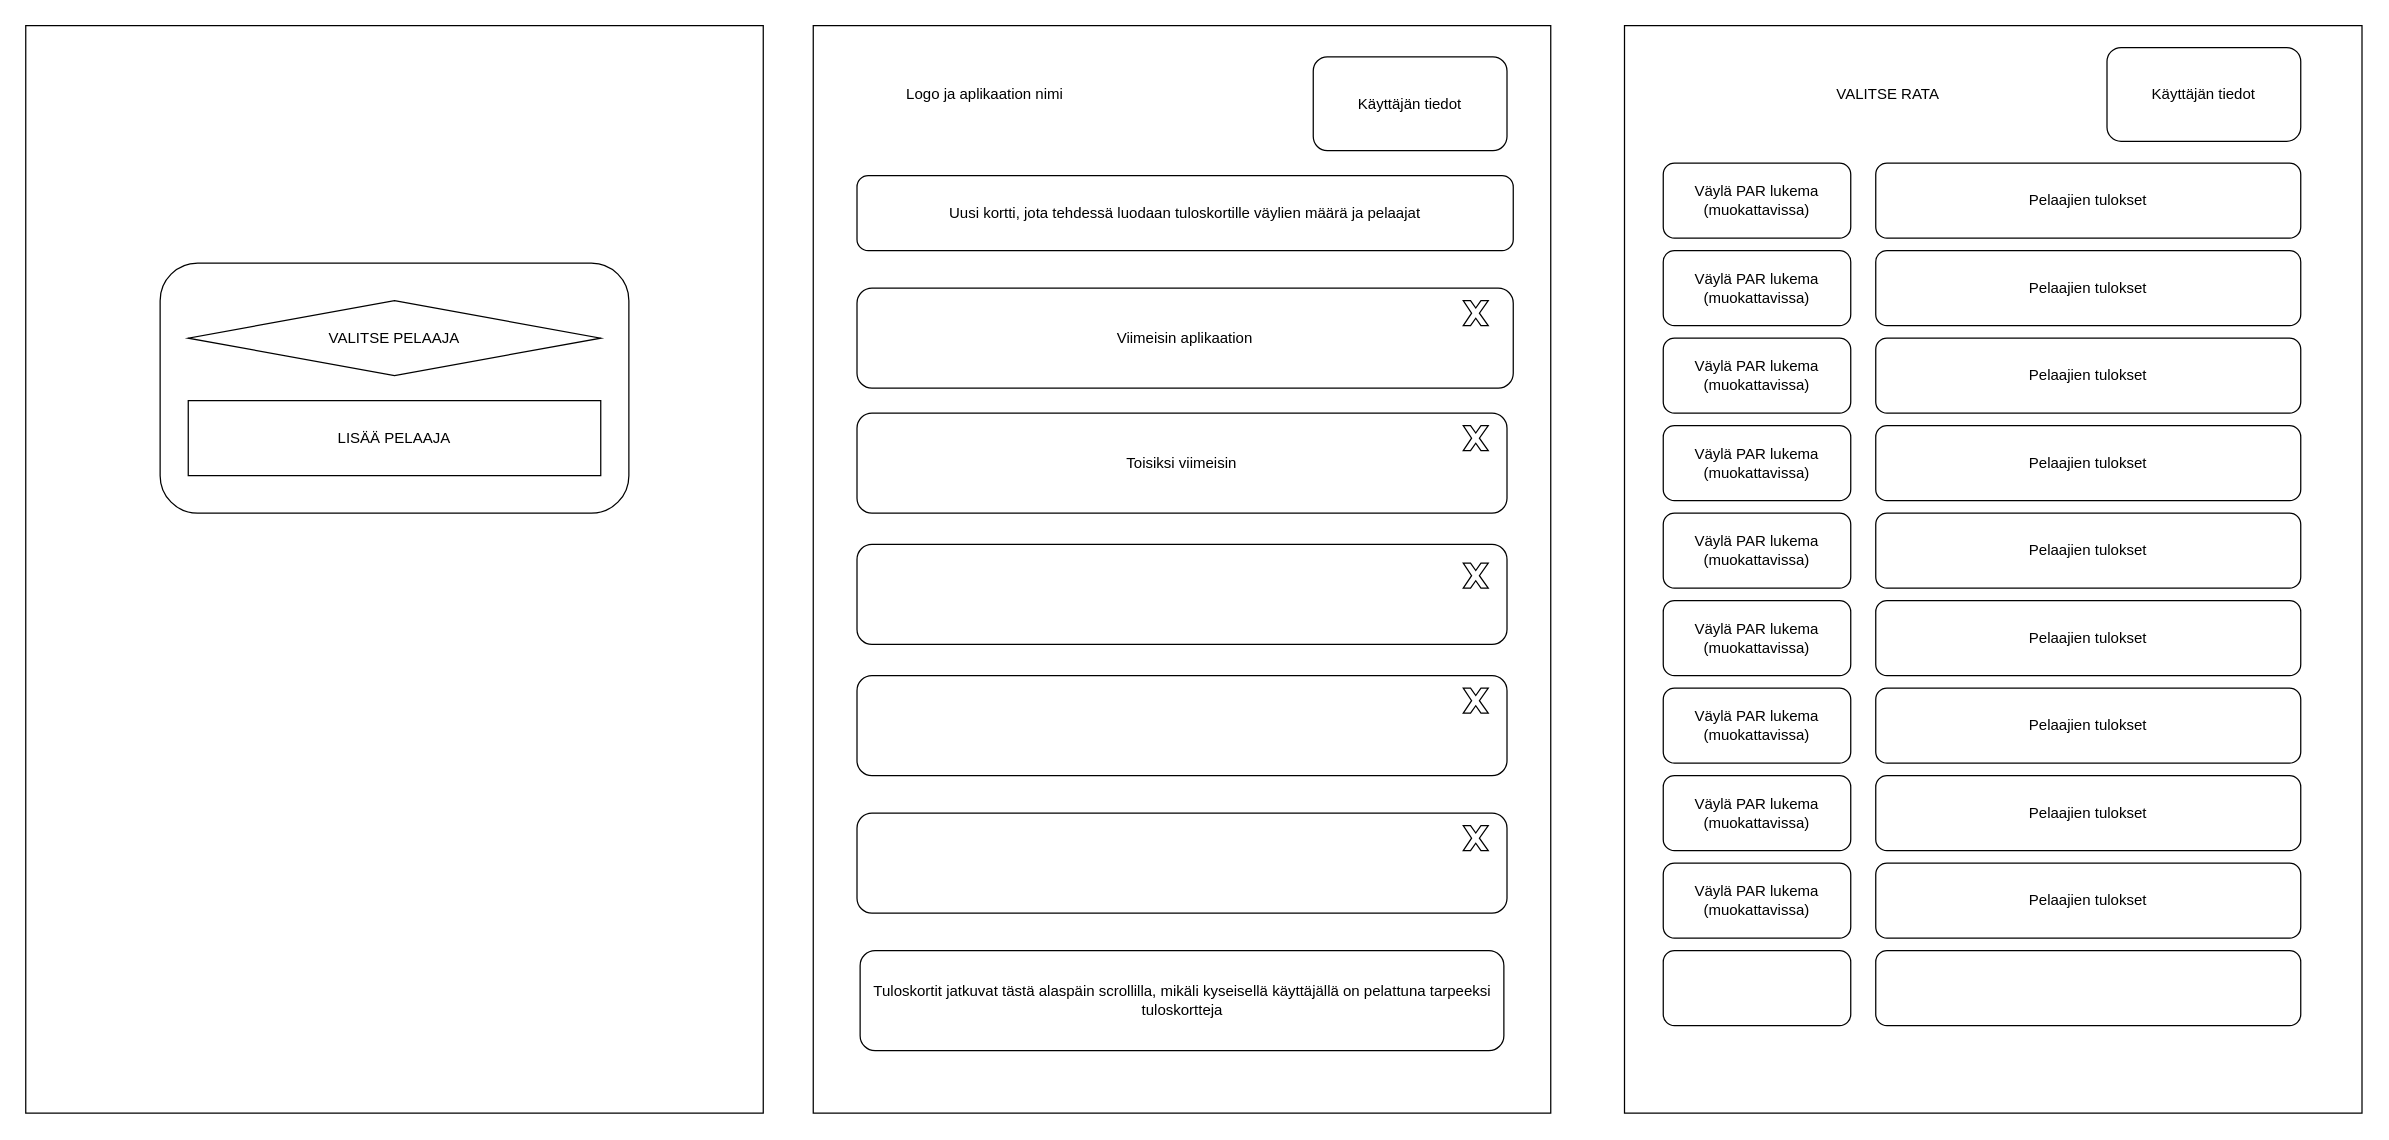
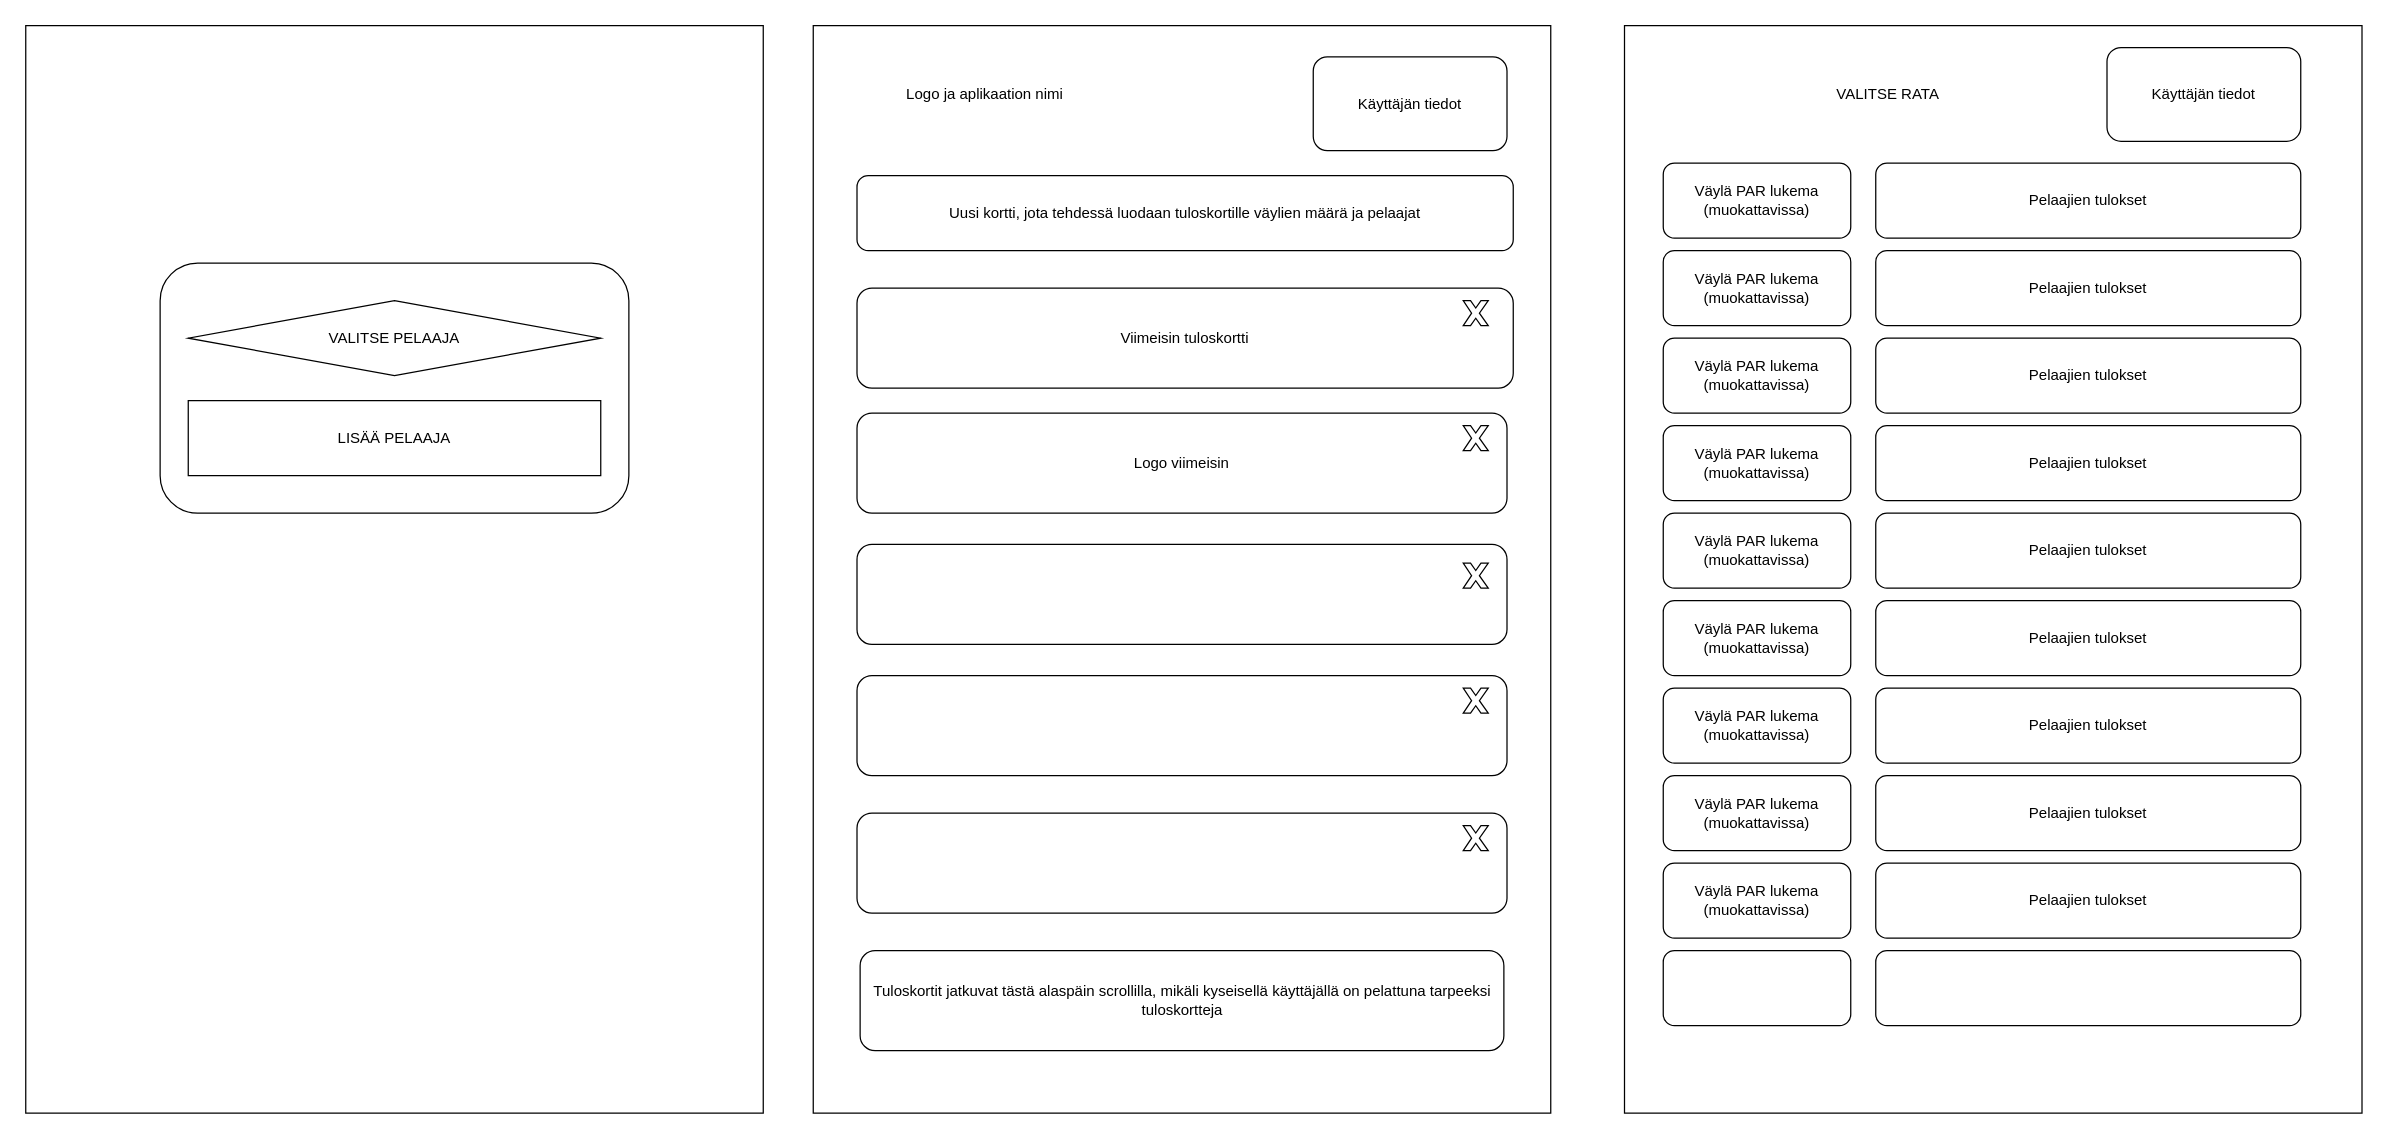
node "Viimeisin aplikaation": label "Viimeisin aplikaation" -> "Viimeisin tuloskortti"
node "Toisiksi viimeisin": label "Toisiksi viimeisin" -> "Logo viimeisin"
